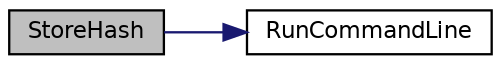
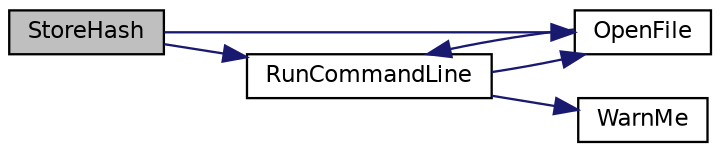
node "OpenFile": added
node "WarnMe": added
